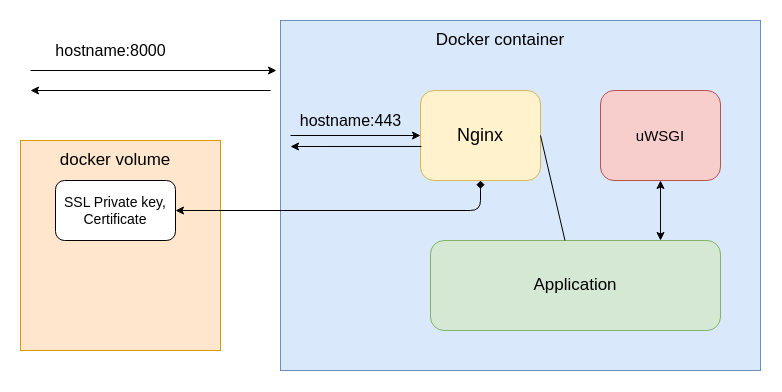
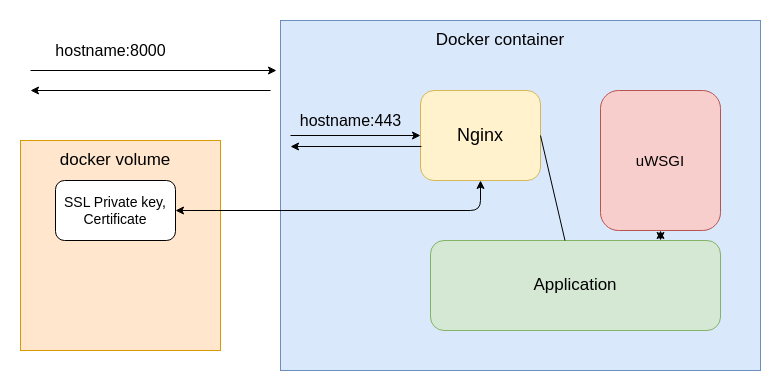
node "uWSGI": size 120x90 -> 120x140
edge "Nginx" -- "SSL Private key, Certificate": arrowhead diamond -> classic
